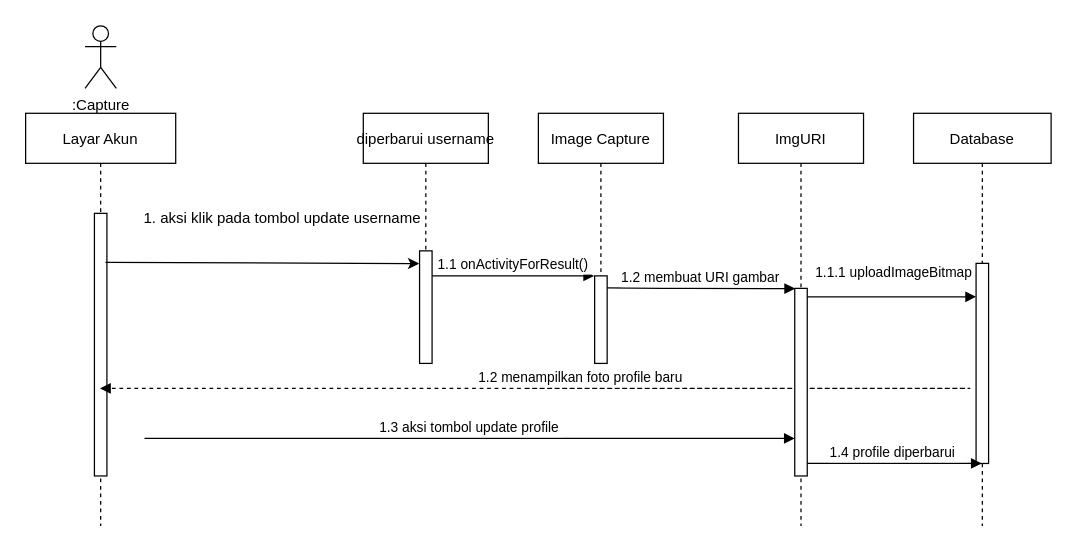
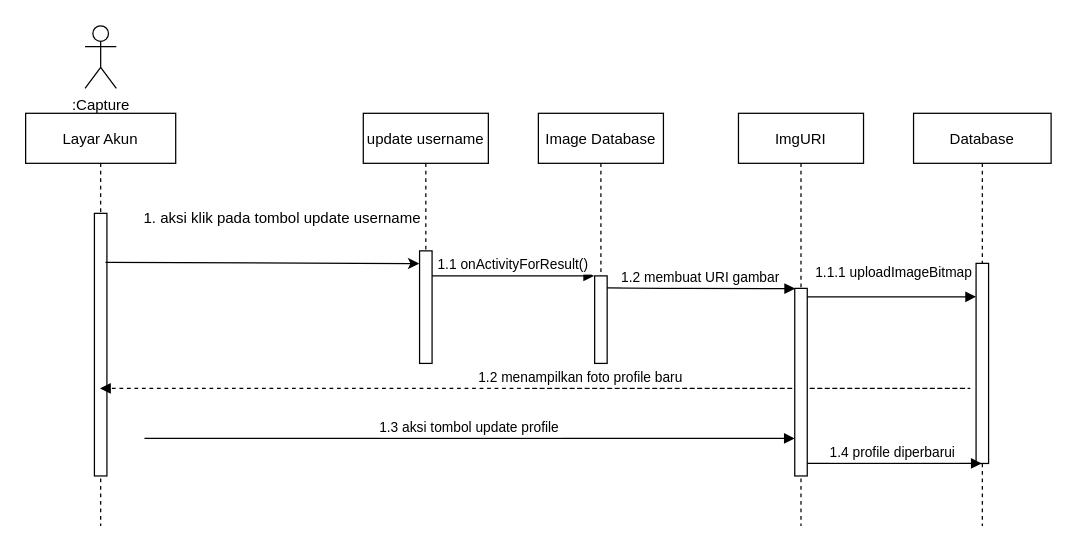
node "diperbarui username": label "diperbarui username" -> "update username"
node "Image Capture": label "Image Capture" -> "Image Database"
